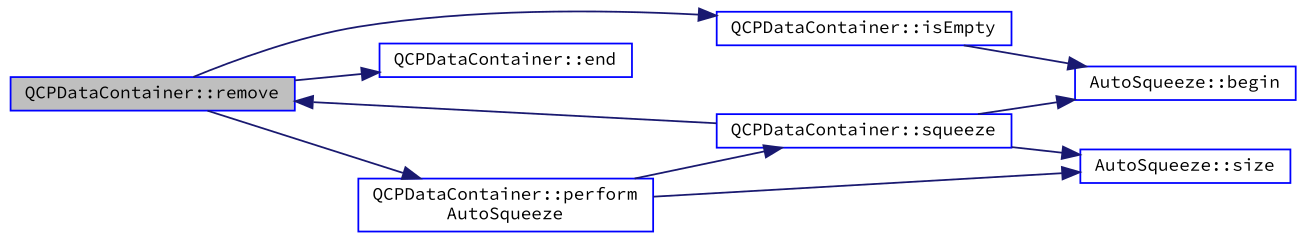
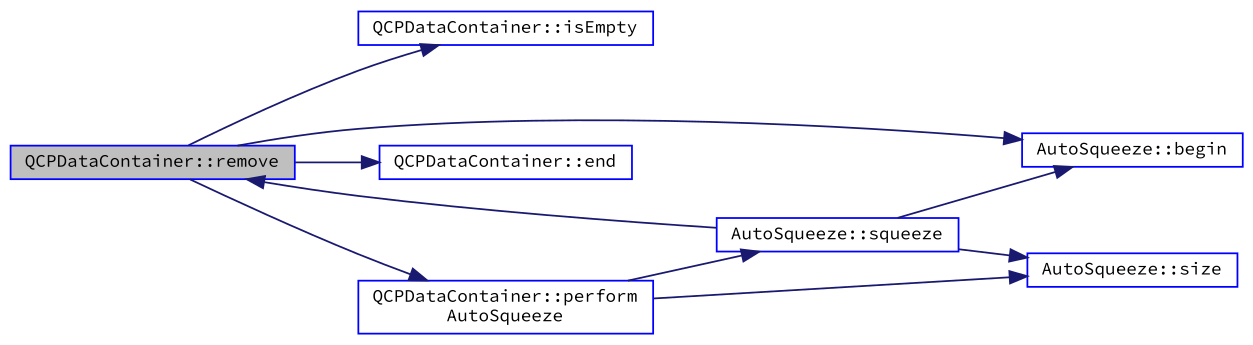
edge "QCPDataContainer::isEmpty" -> "AutoSqueeze::begin": now "QCPDataContainer::remove" -> "AutoSqueeze::begin"
node "QCPDataContainer::squeeze": label "QCPDataContainer::squeeze" -> "AutoSqueeze::squeeze"
